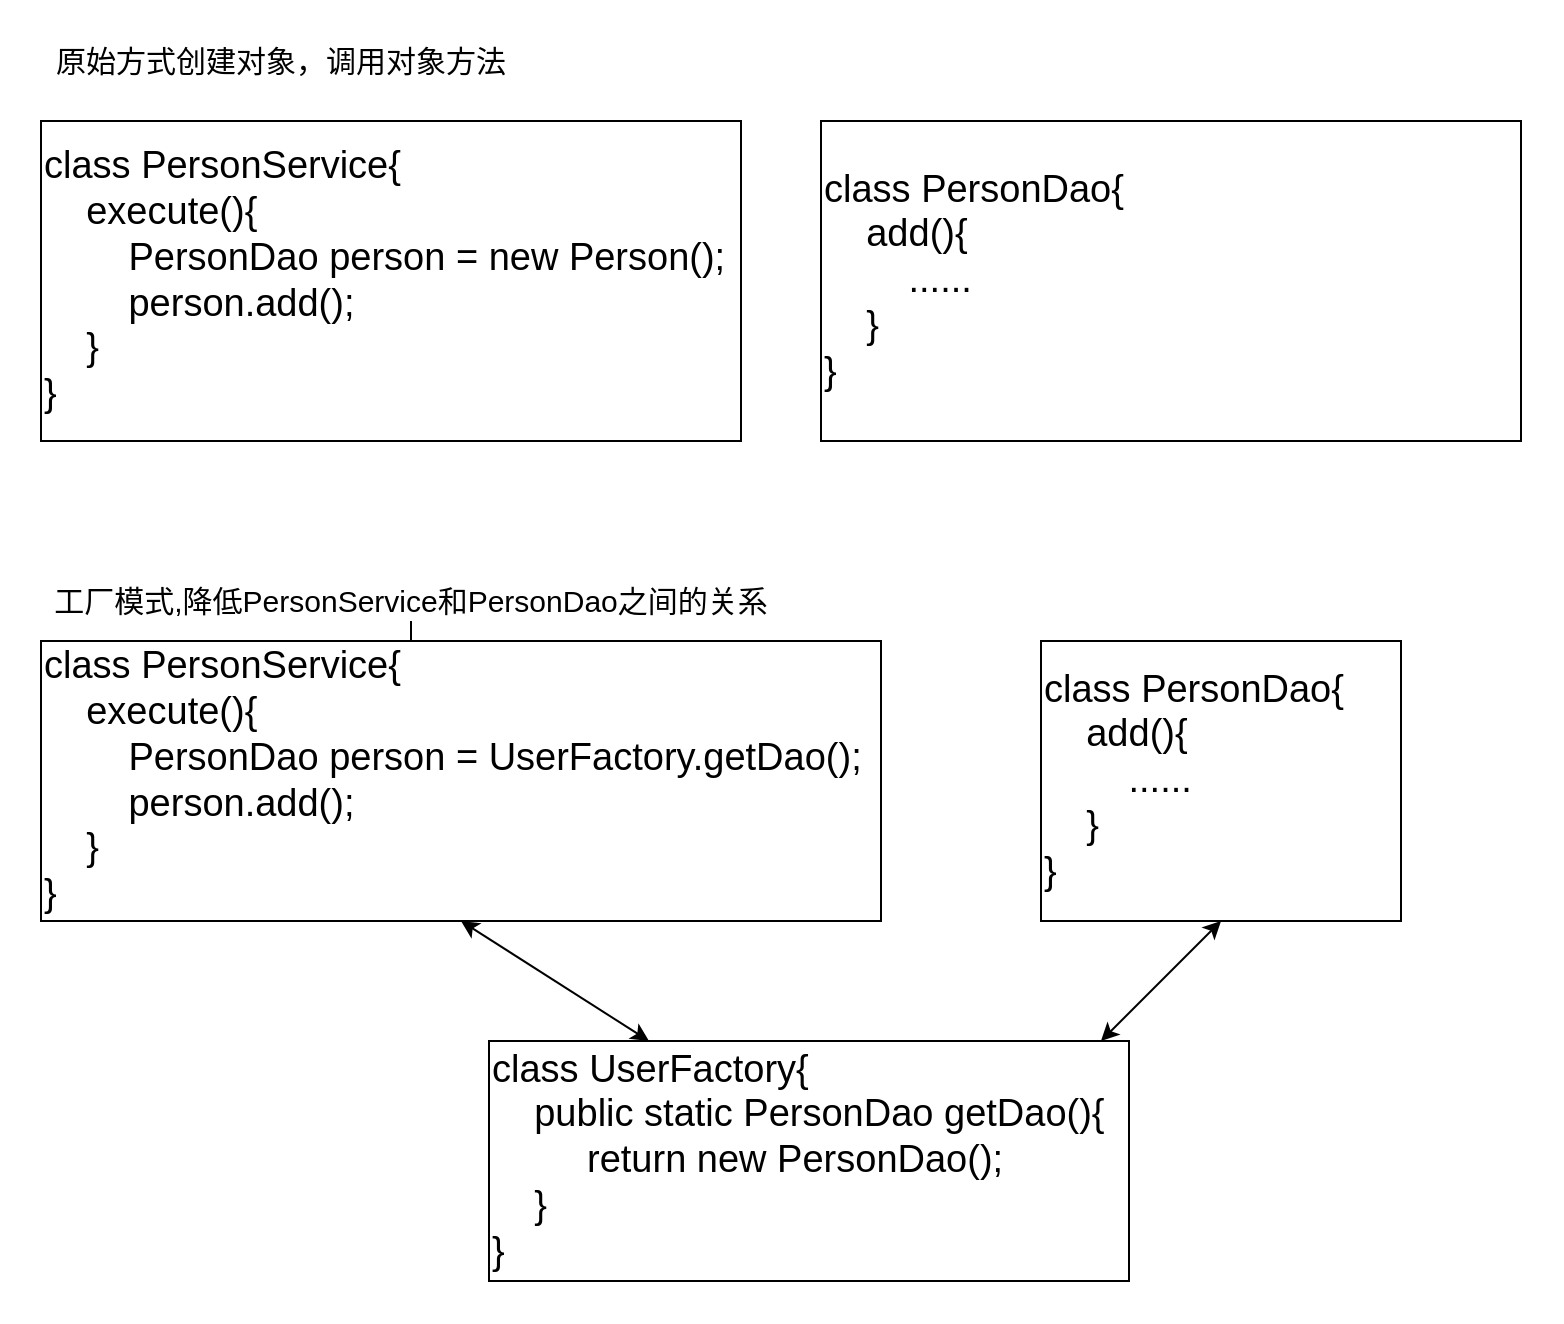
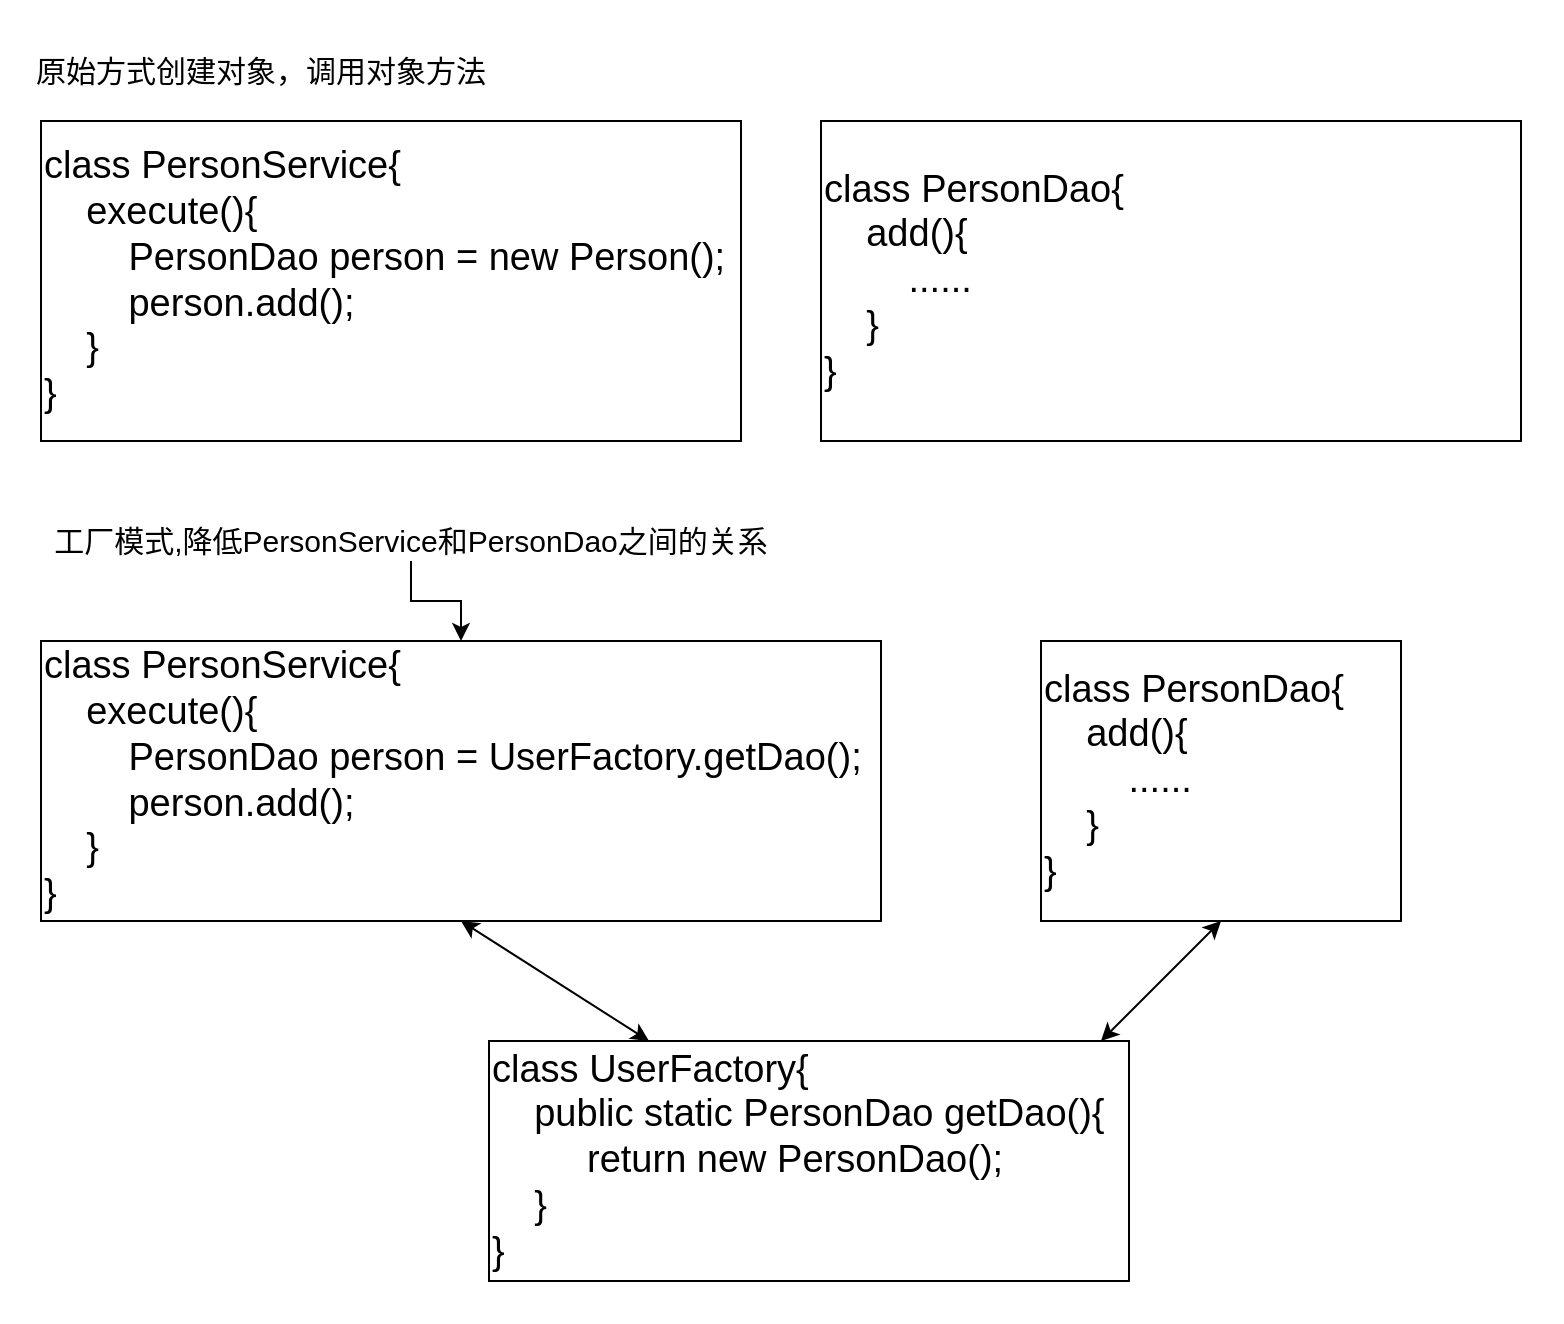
node "原始方式创建对象，调用对象方法": moved (281, 61) -> (261, 71)
node "工厂模式,降低PersonService和PersonDao之间的关系": moved (411, 601) -> (411, 541)
